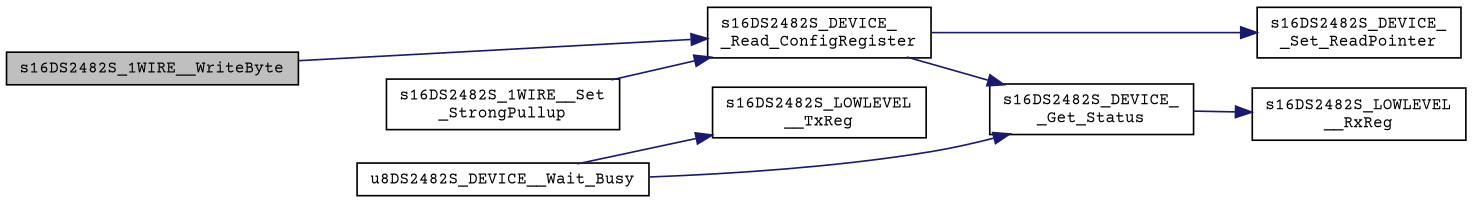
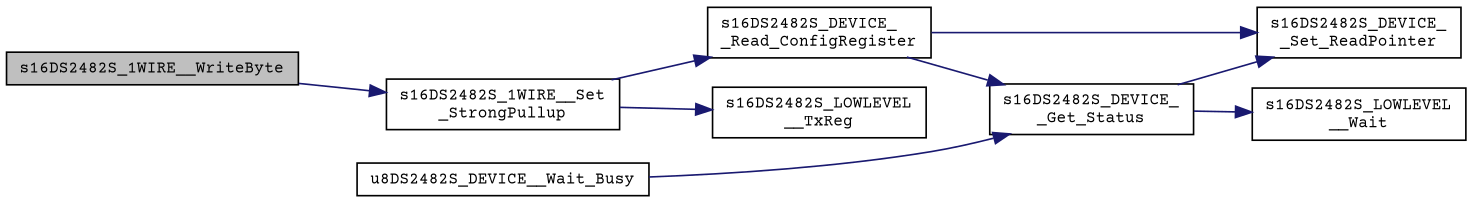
edge "s16DS2482S_1WIRE__WriteByte" -> "s16DS2482S_DEVICE_ _Read_ConfigRegister": now "s16DS2482S_1WIRE__WriteByte" -> "s16DS2482S_1WIRE__Set _StrongPullup"
edge "s16DS2482S_DEVICE_ _Get_Status" -> "s16DS2482S_DEVICE_ _Set_ReadPointer": added
node "s16DS2482S_LOWLEVEL __RxReg": label "s16DS2482S_LOWLEVEL __RxReg" -> "s16DS2482S_LOWLEVEL __Wait"
edge "u8DS2482S_DEVICE__Wait_Busy" -> "s16DS2482S_LOWLEVEL __TxReg": now "s16DS2482S_1WIRE__Set _StrongPullup" -> "s16DS2482S_LOWLEVEL __TxReg"
